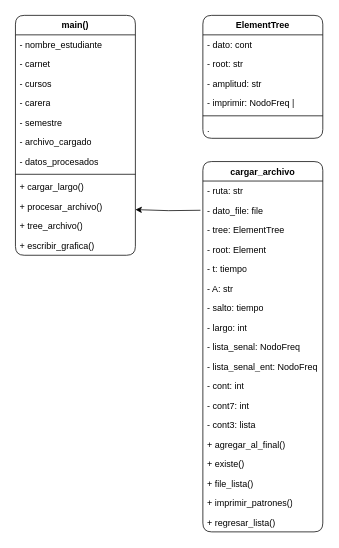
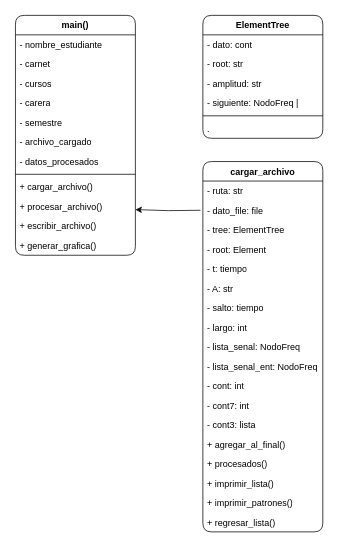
node "- imprimir: NodoFreq |": label "- imprimir: NodoFreq |" -> "- siguiente: NodoFreq |"
node "+ cargar_largo()": label "+ cargar_largo()" -> "+ cargar_archivo()"
node "+ tree_archivo()": label "+ tree_archivo()" -> "+ escribir_archivo()"
node "+ escribir_grafica()": label "+ escribir_grafica()" -> "+ generar_grafica()"
node "+ existe()": label "+ existe()" -> "+ procesados()"
node "+ file_lista()": label "+ file_lista()" -> "+ imprimir_lista()"
